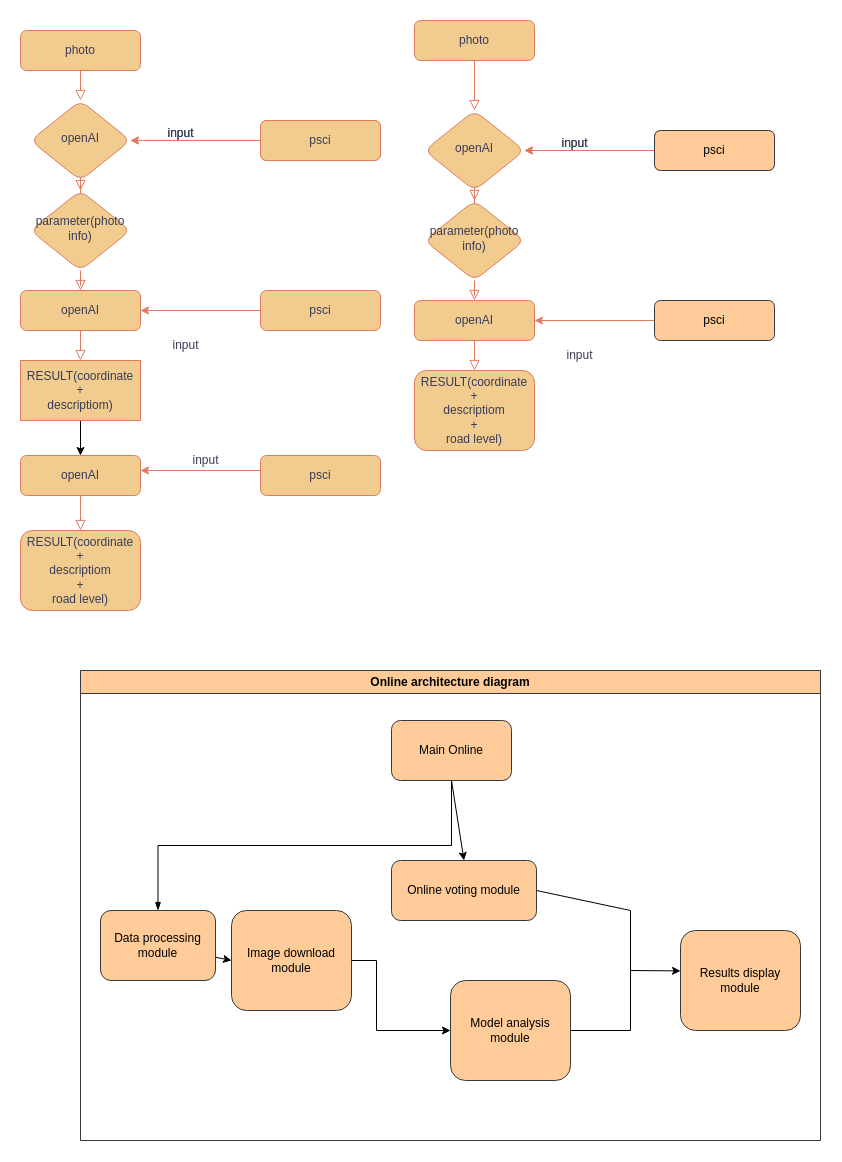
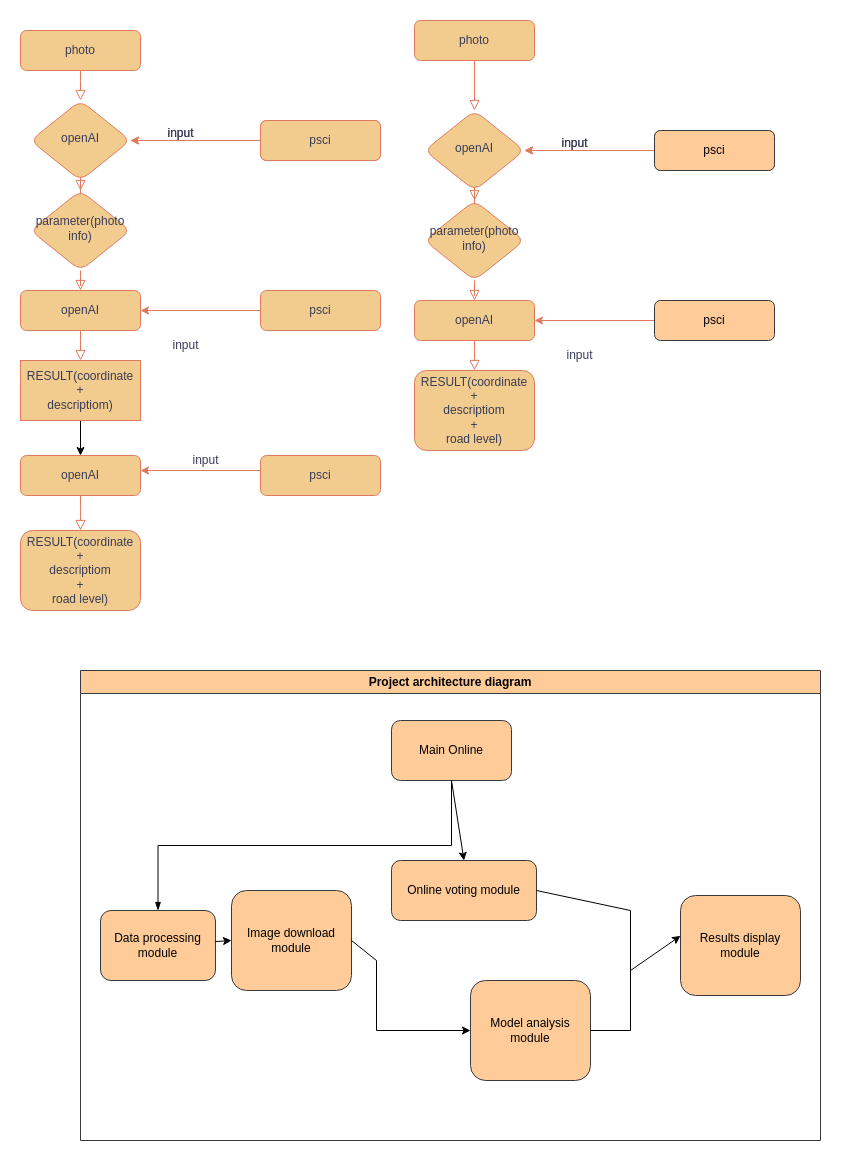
node "Online architecture diagram": label "Online architecture diagram" -> "Project architecture diagram"
node "Image download module": moved (292, 961) -> (292, 941)
node "Results display module": moved (741, 981) -> (741, 946)
node "Model analysis module": moved (511, 1031) -> (531, 1031)
